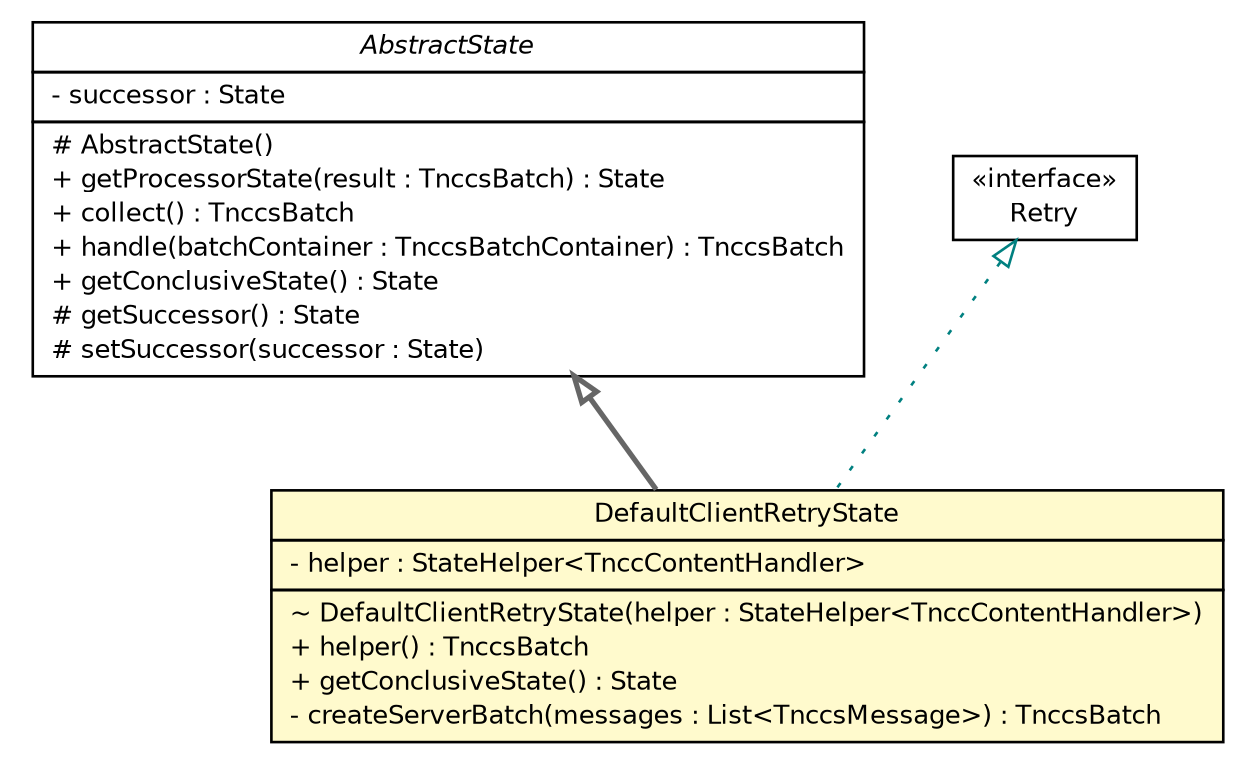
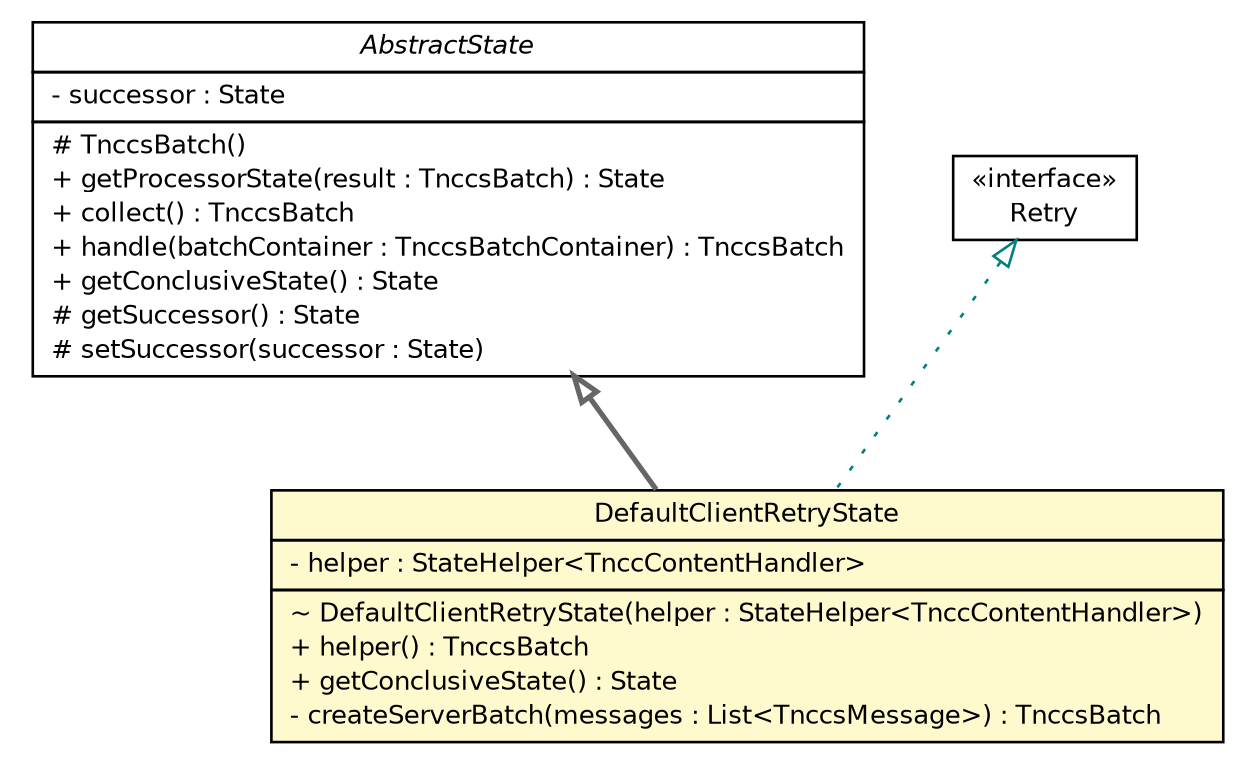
node "AbstractState": text "# AbstractState()" -> "# TnccsBatch()"
